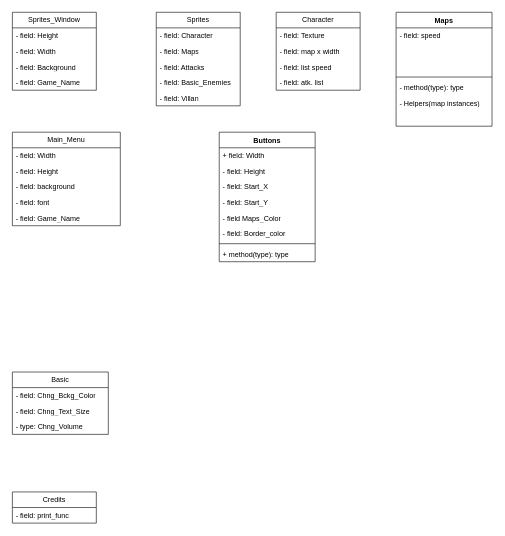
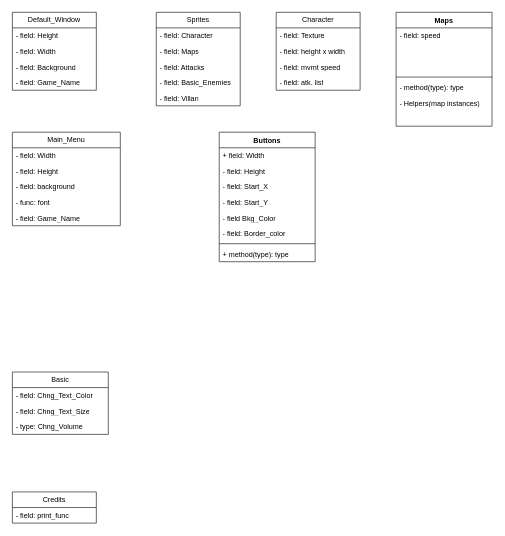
node "Sprites_Window": label "Sprites_Window" -> "Default_Window"
node "- field: map x width": label "- field: map x width" -> "- field: height x width"
node "- field: list speed": label "- field: list speed" -> "- field: mvmt speed"
node "- field: font": label "- field: font" -> "- func: font"
node "- field Maps_Color": label "- field Maps_Color" -> "- field Bkg_Color"
node "- field: Chng_Bckg_Color": label "- field: Chng_Bckg_Color" -> "- field: Chng_Text_Color"
